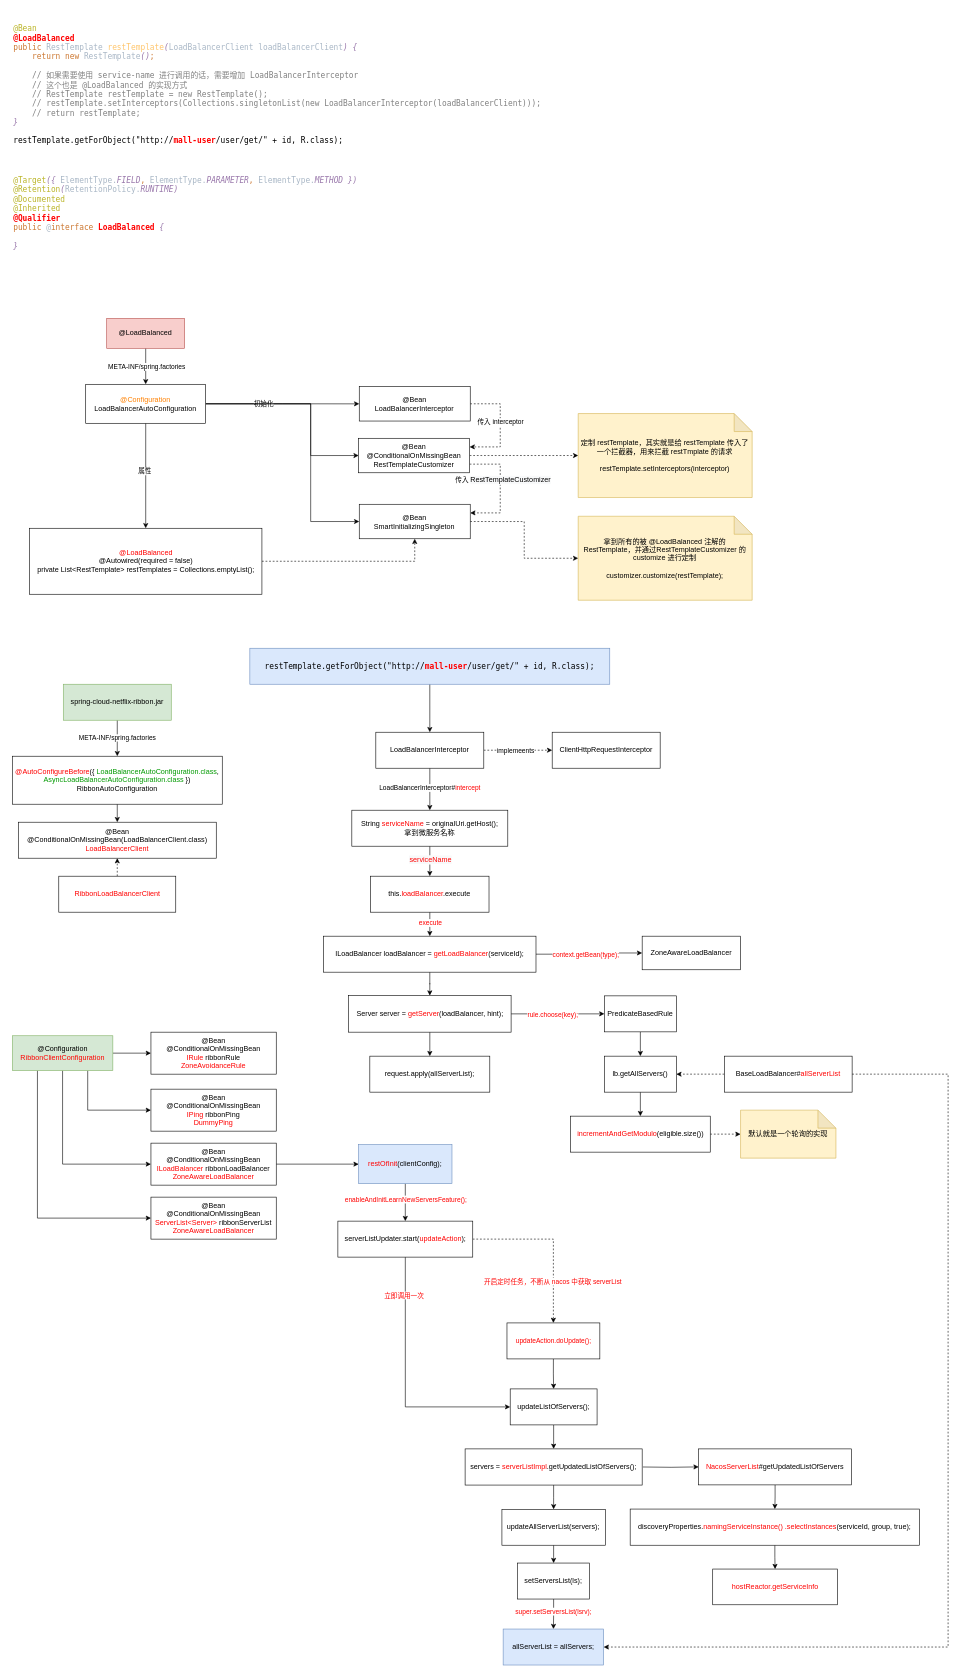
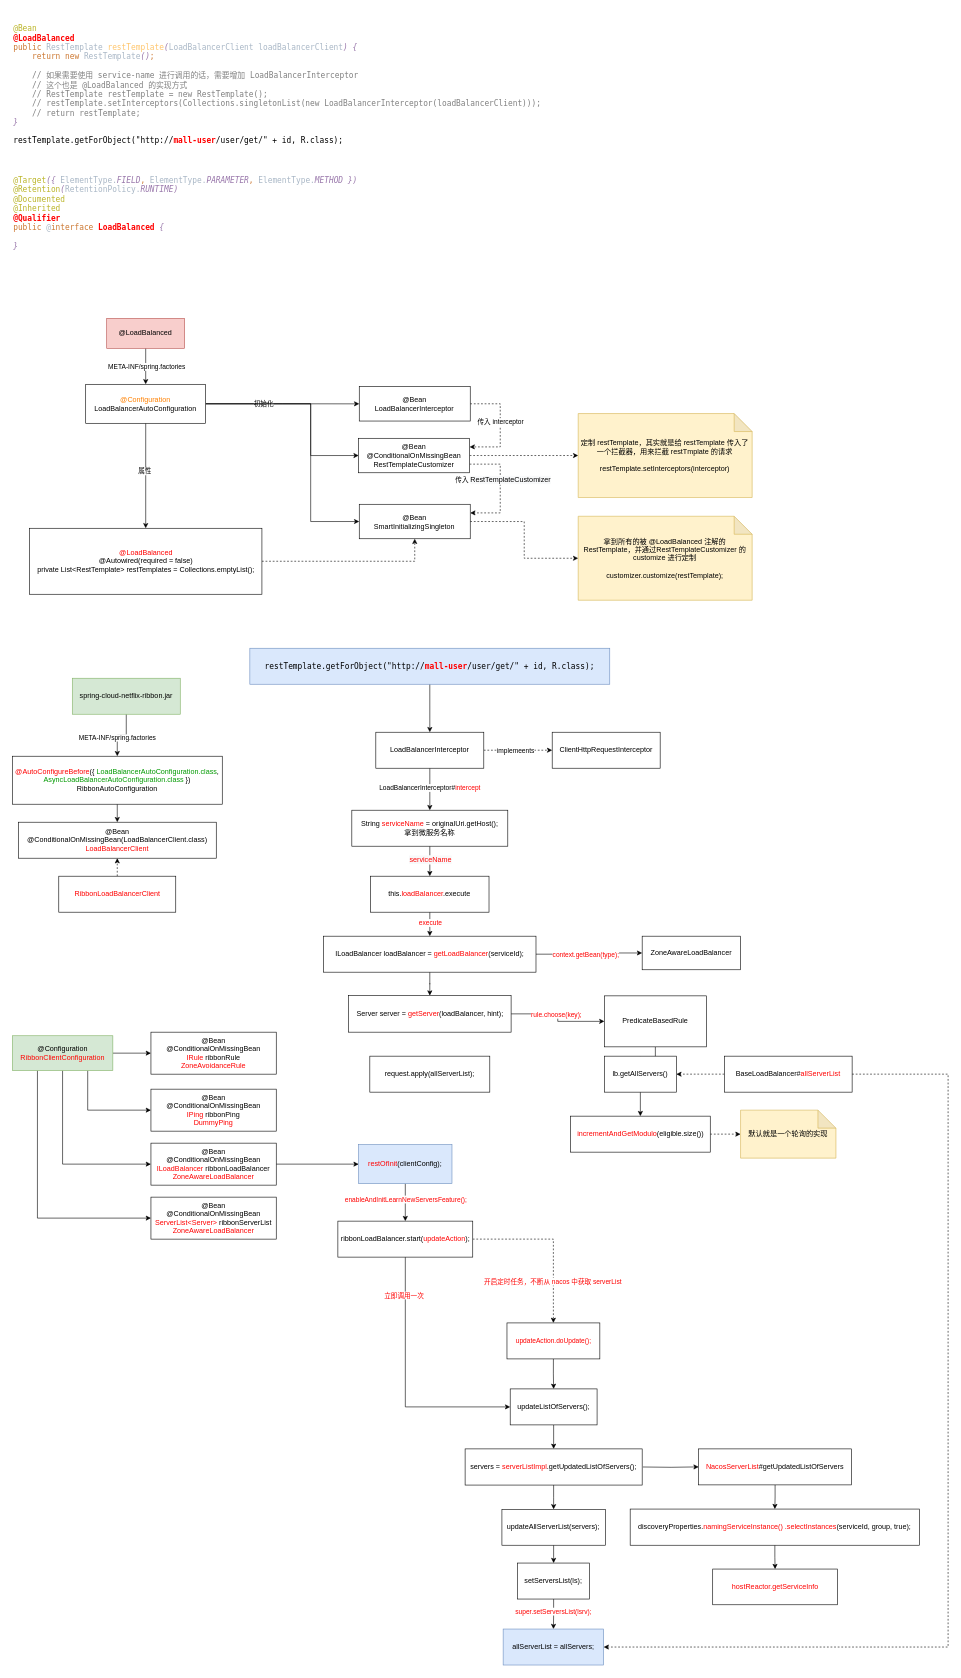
node "spring-cloud-netflix-ribbon.jar": moved (117, 702) -> (126, 696)
node "PredicateBasedRule": size 72x36 -> 102x51
edge "Server server = getServer(loadBalancer, hint);" -> "request.apply(allServerList);": removed
node "serverListUpdater.start(updateAction);": label "serverListUpdater.start(updateAction);" -> "ribbonLoadBalancer.start(updateAction);"
